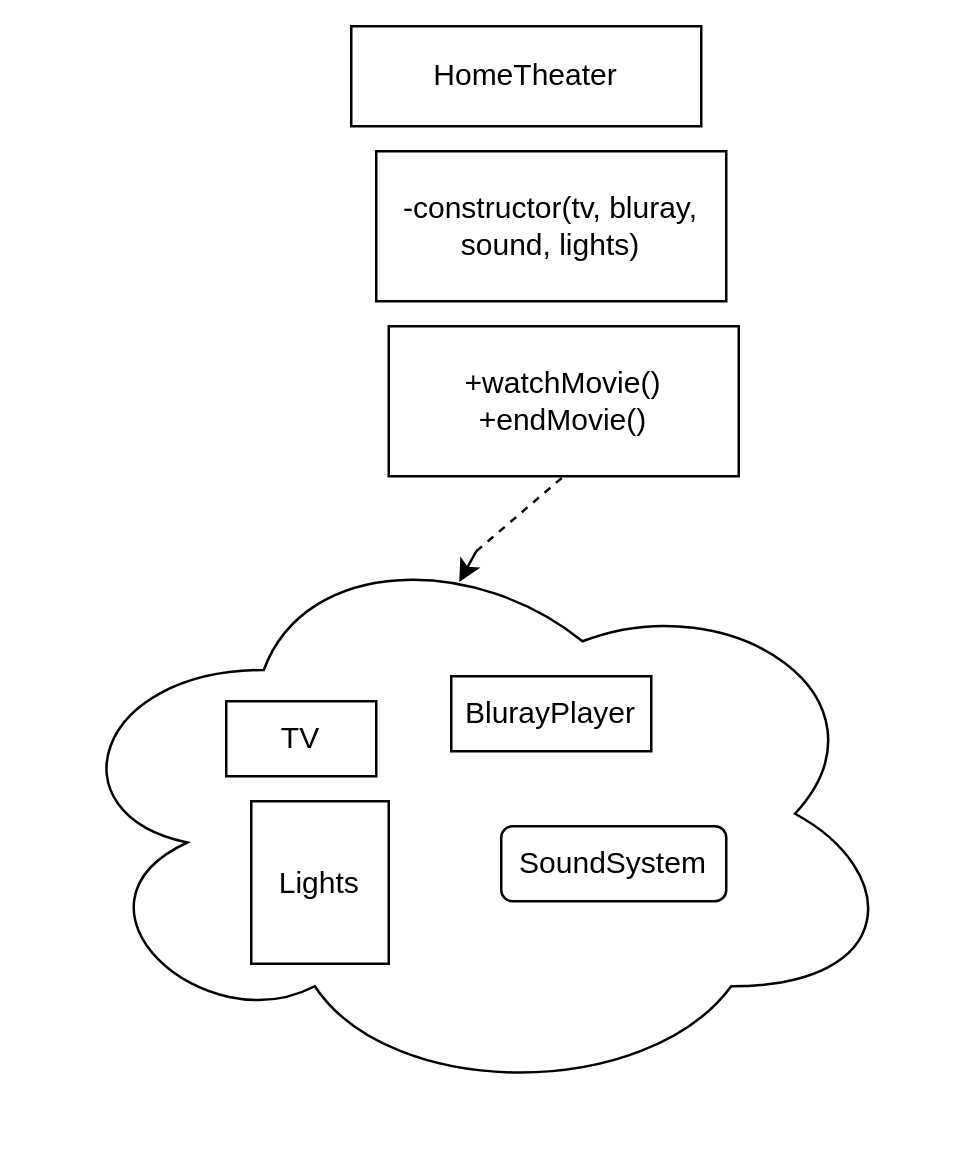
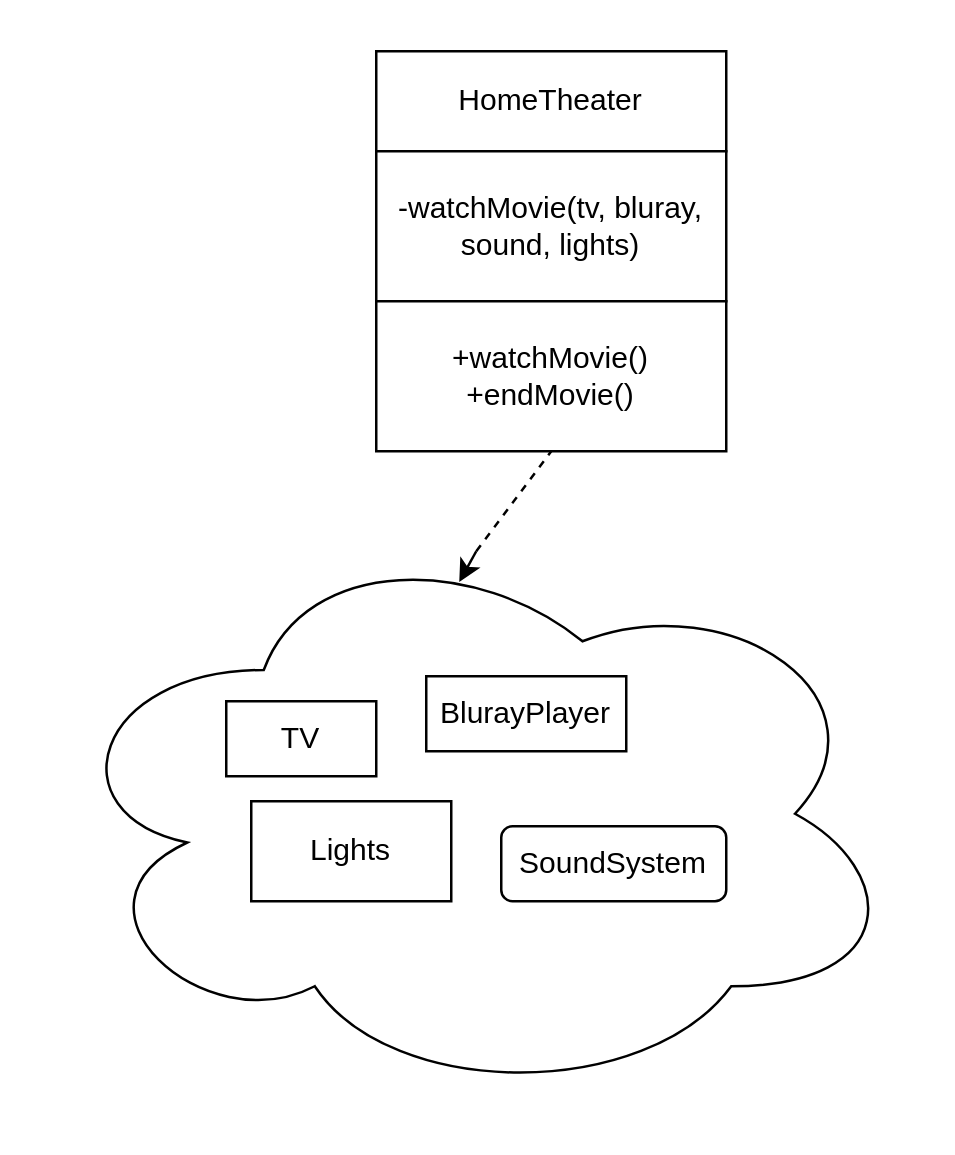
node "HomeTheater": moved (526, 76) -> (551, 101)
node "-constructor(tv, bluray, sound, lights)": label "-constructor(tv, bluray, sound, lights)" -> "-watchMovie(tv, bluray, sound, lights)"
node "+watchMovie() +endMovie()": moved (564, 401) -> (551, 376)
node "BlurayPlayer": moved (551, 714) -> (526, 714)
node "Lights": size 138x163 -> 200x100
